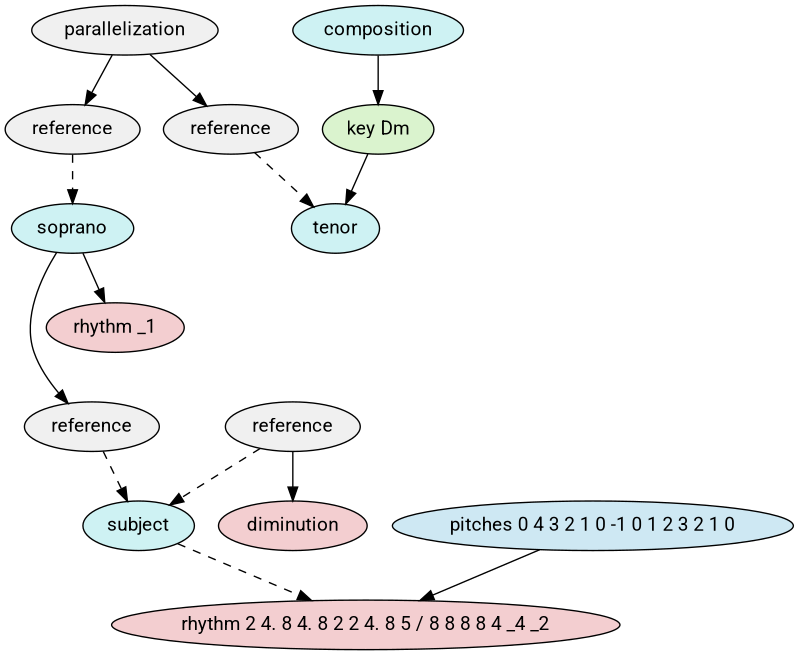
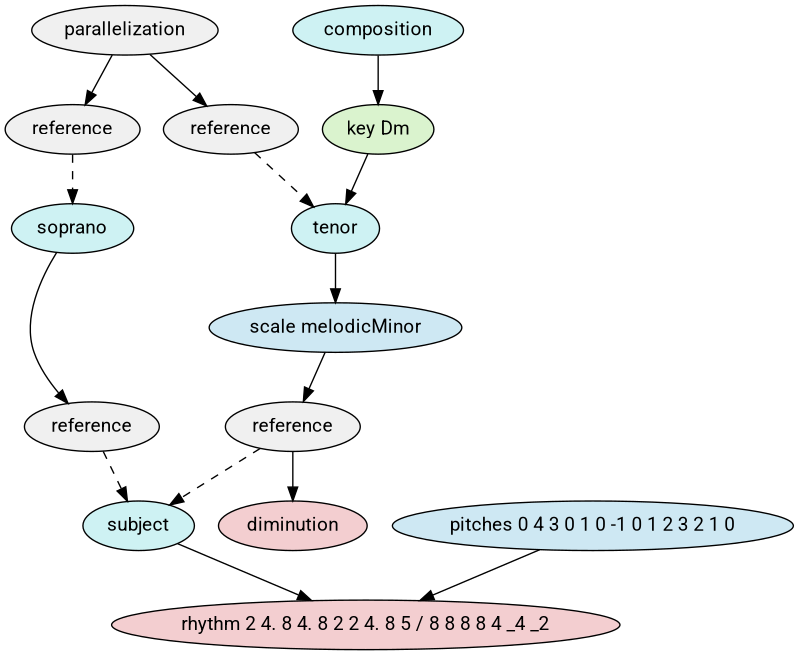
node "rhythm _1": removed
node "scale melodicMinor": added
node "pitches 0 4 3 2 1 0 -1 0 1 2 3 2 1 0": label "pitches 0 4 3 2 1 0 -1 0 1 2 3 2 1 0" -> "pitches 0 4 3 0 1 0 -1 0 1 2 3 2 1 0"
edge "subject" -> "rhythm 2 4. 8 4. 8 2 2 4. 8 5 / 8 8 8 8 4 _4 _2": style dashed -> solid
